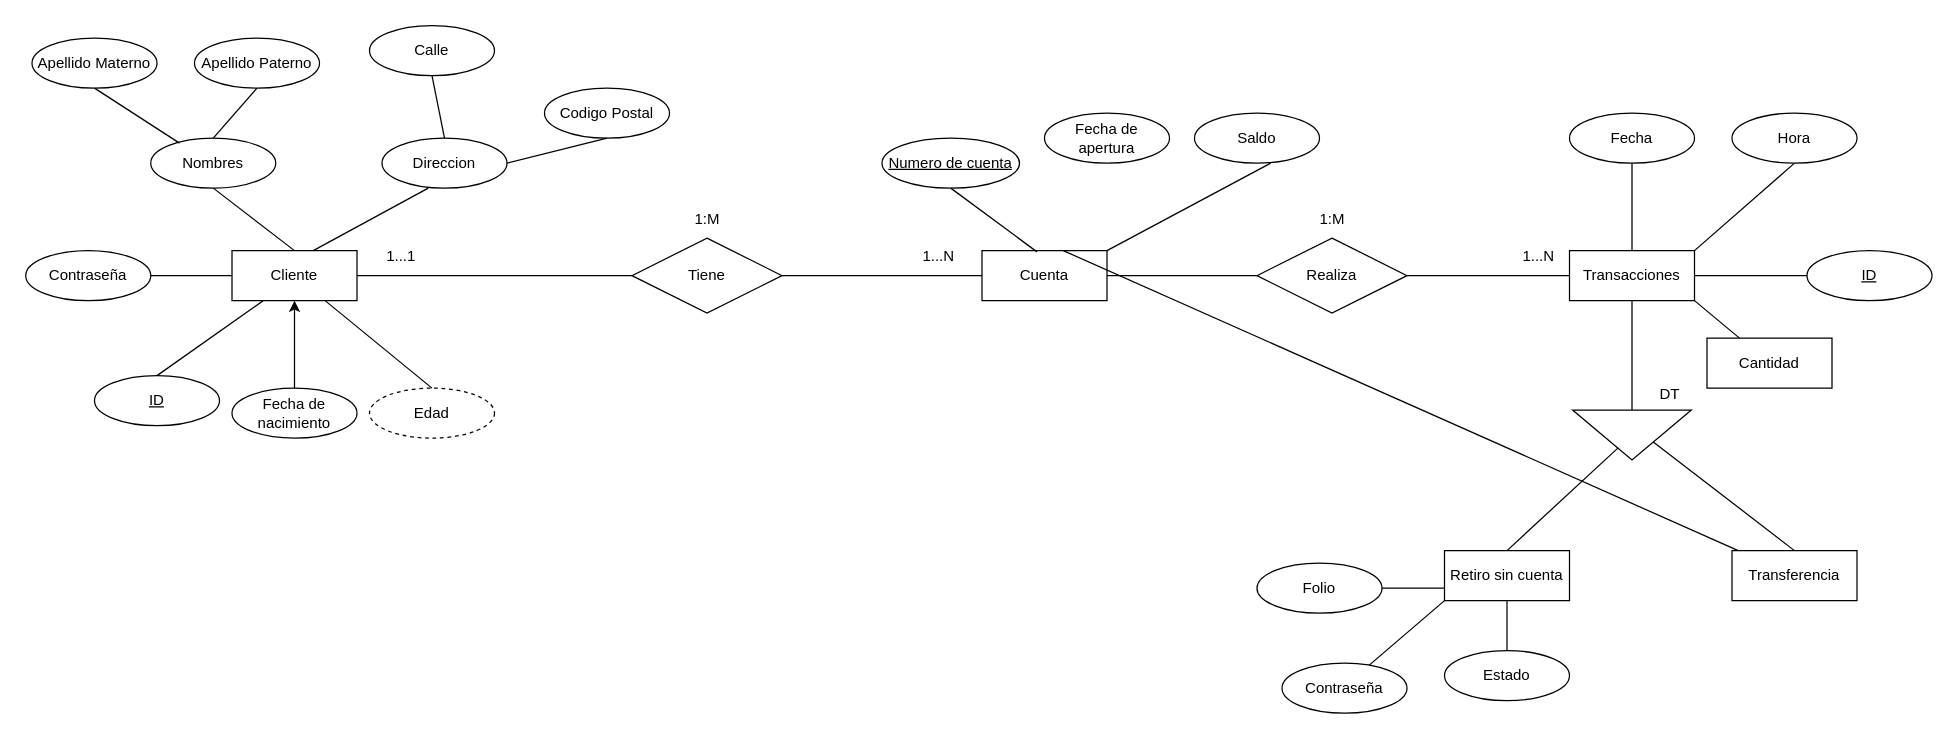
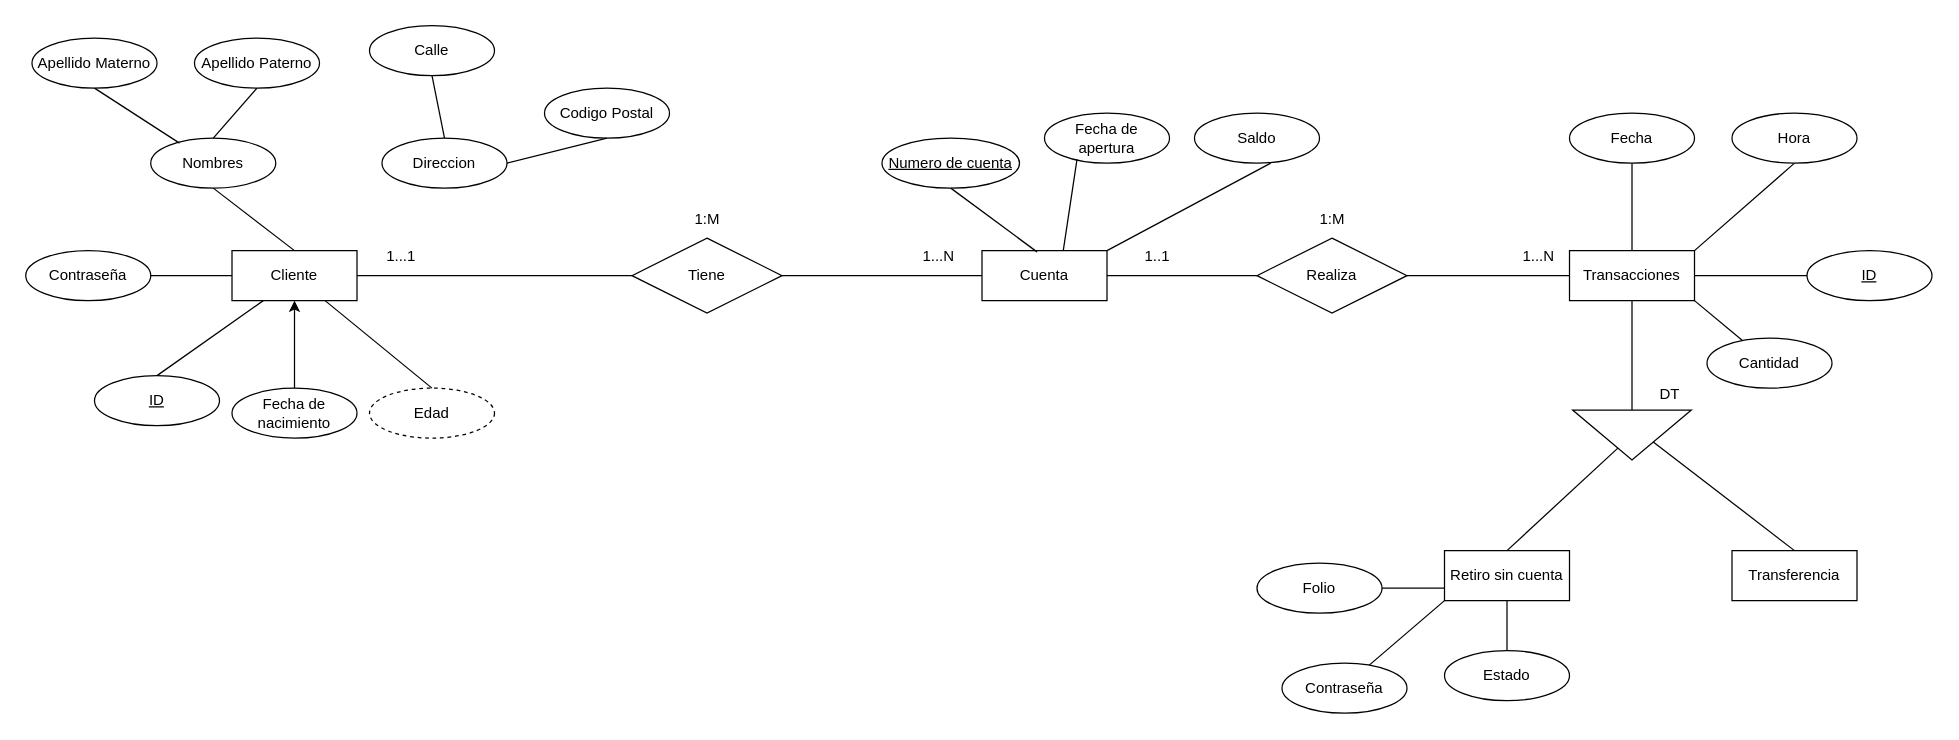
edge "Direccion" -- "Cliente": removed
node "1..1": added
node "Cantidad": shape rectangle -> ellipse
edge "Cuenta" -- "Transferencia": now "Cuenta" -- "Fecha de apertura"
